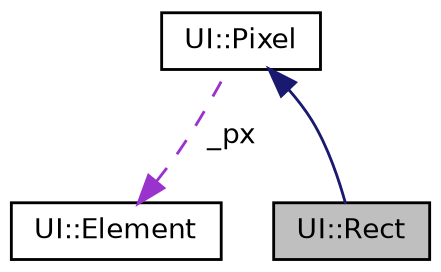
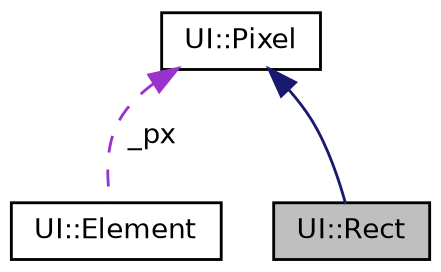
edge "UI::Pixel" -> "UI::Element": reversed
